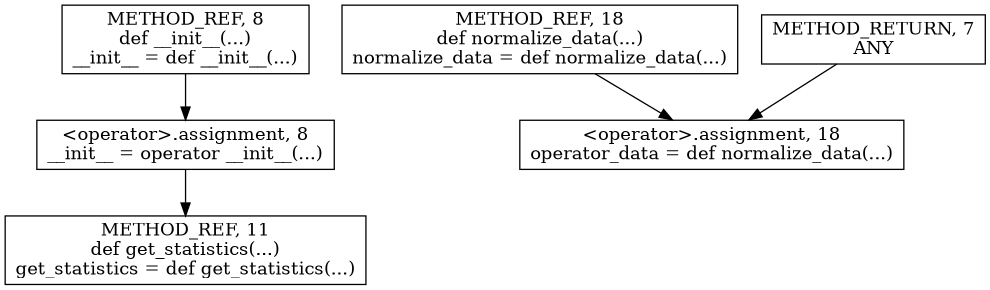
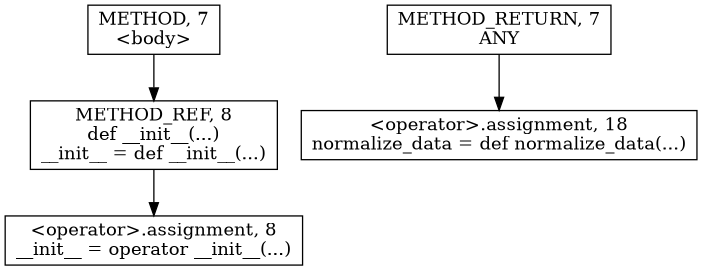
node "METHOD, 7": added
node "METHOD_REF, 18": removed
node "<operator>.assignment, 18": text "operator_data = def normalize_data(...)" -> "normalize_data = def normalize_data(...)"
node "METHOD_REF, 11": removed
